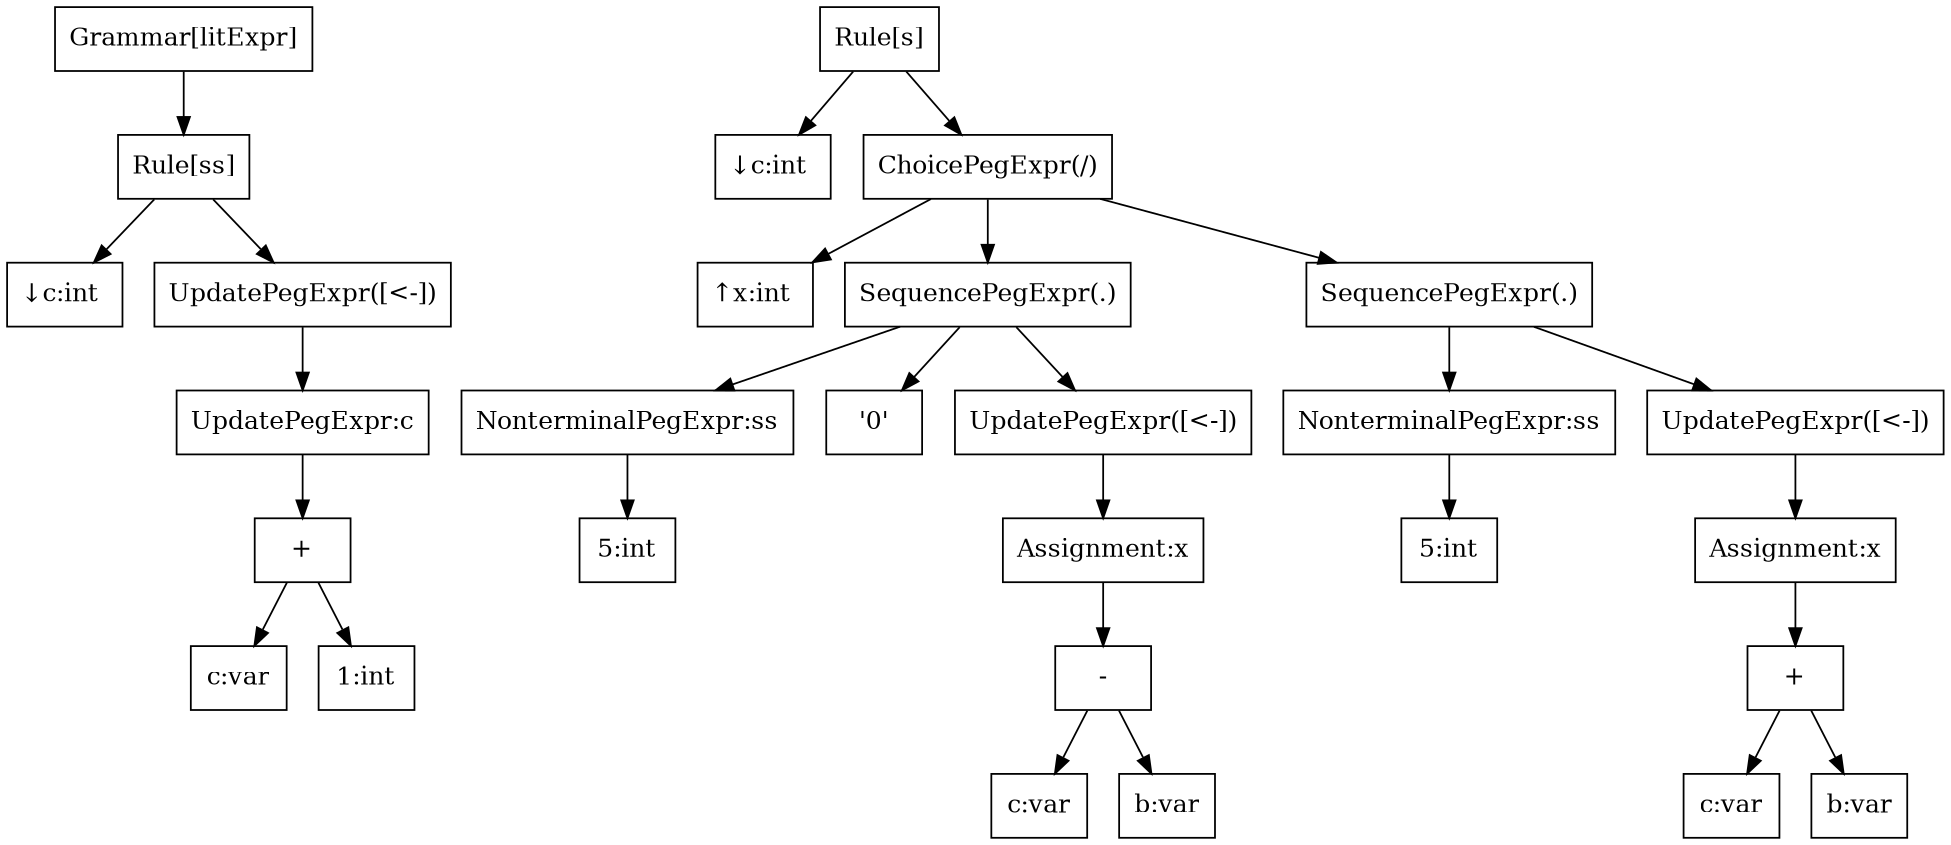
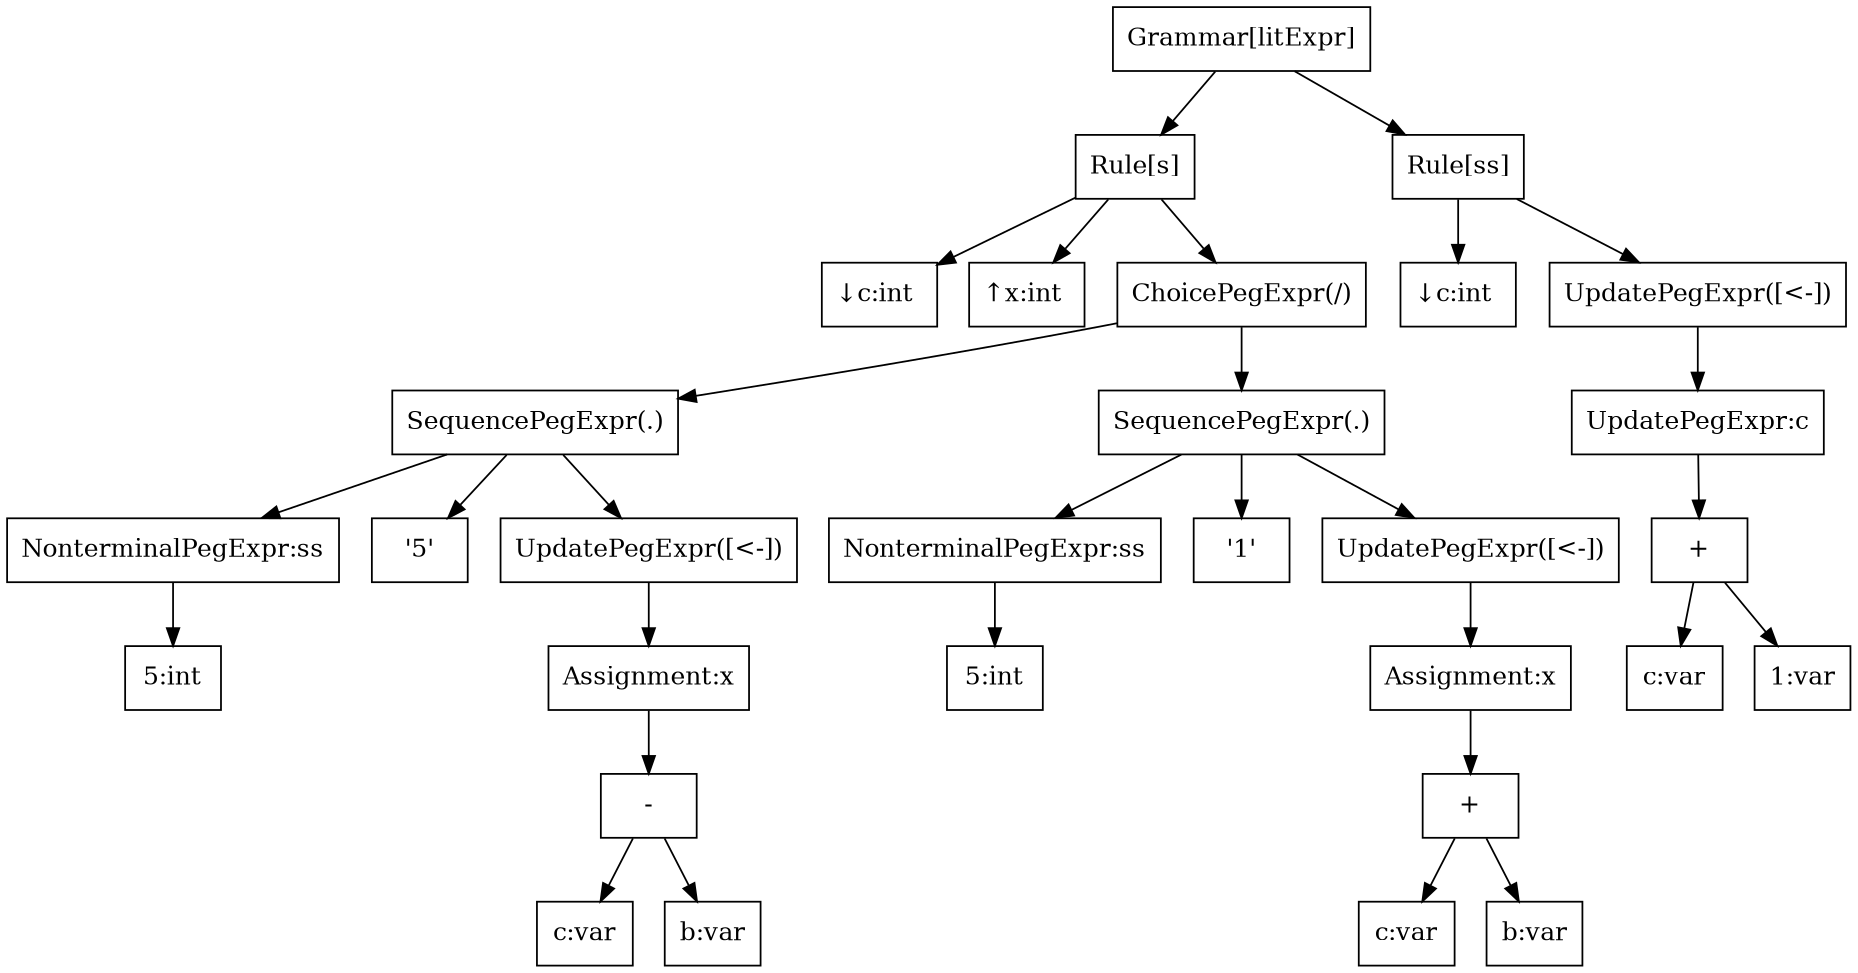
edge "Grammar[litExpr]" -> "Rule[s]": added
edge "ChoicePegExpr(/)" -> "↑x:int": now "Rule[s]" -> "↑x:int"
node "'0'": label "'0'" -> "'5'"
node "'1'": added
node "1:int": label "1:int" -> "1:var"
